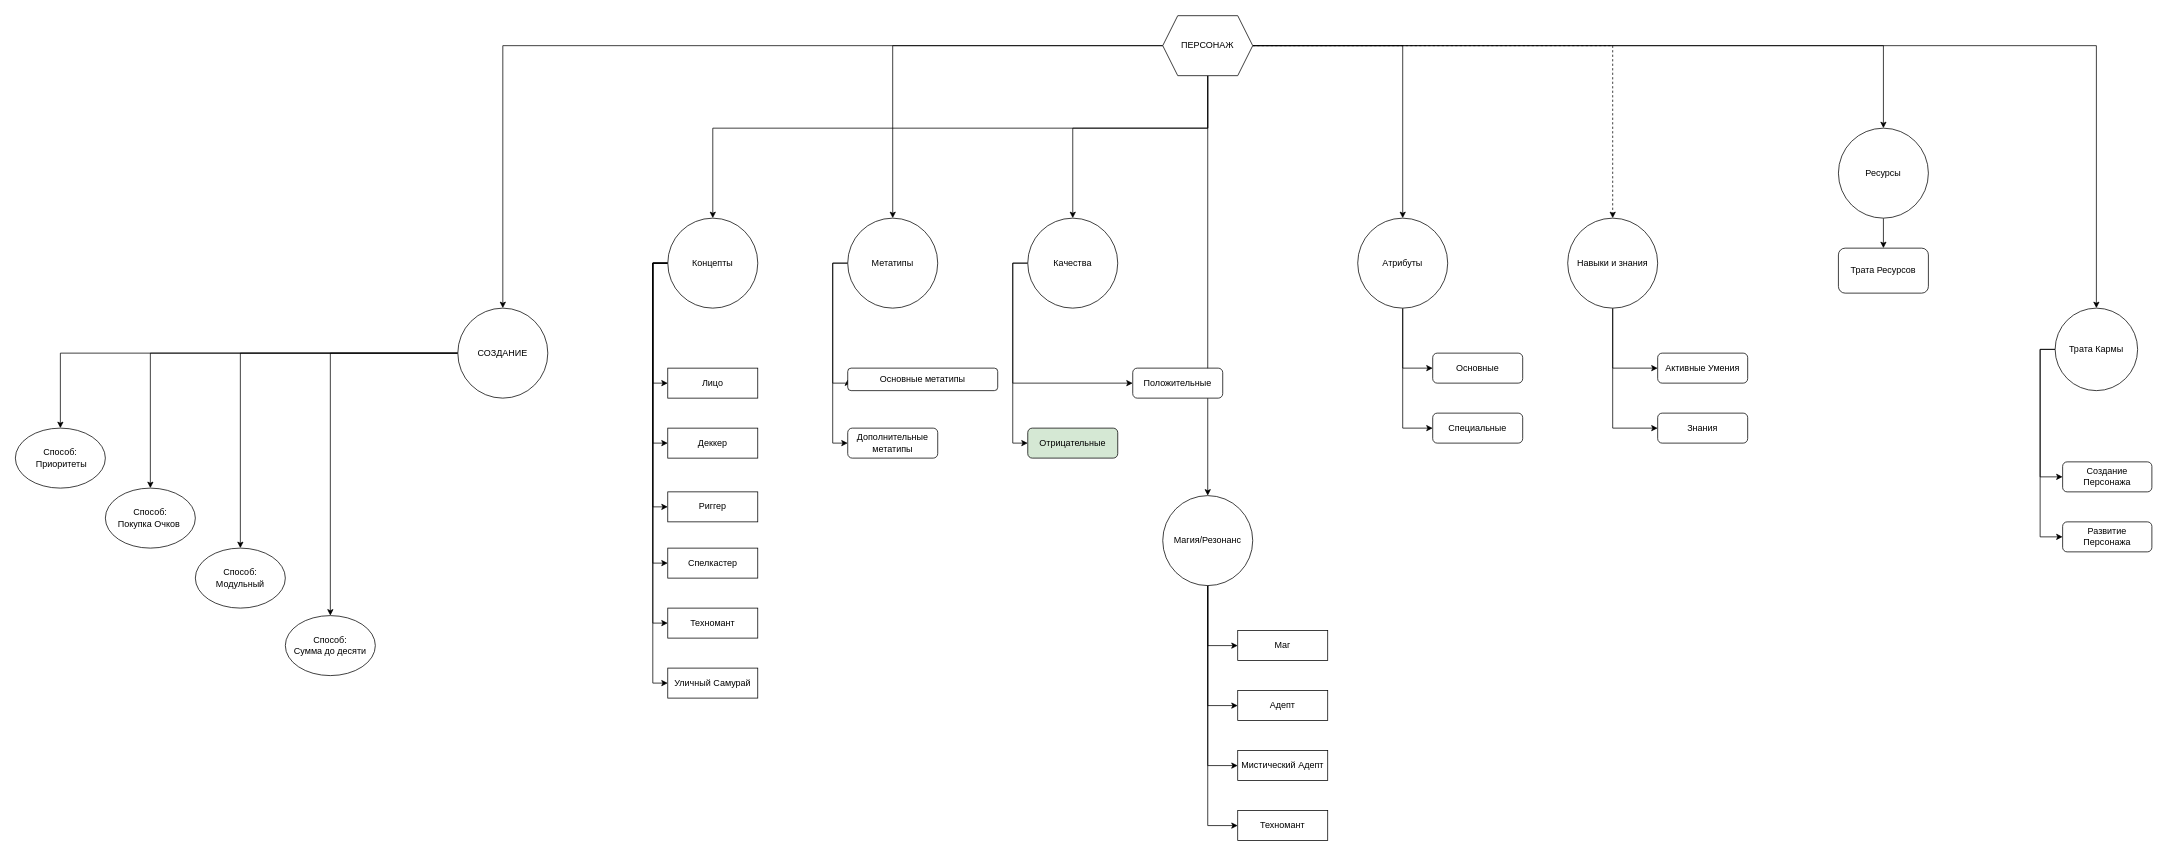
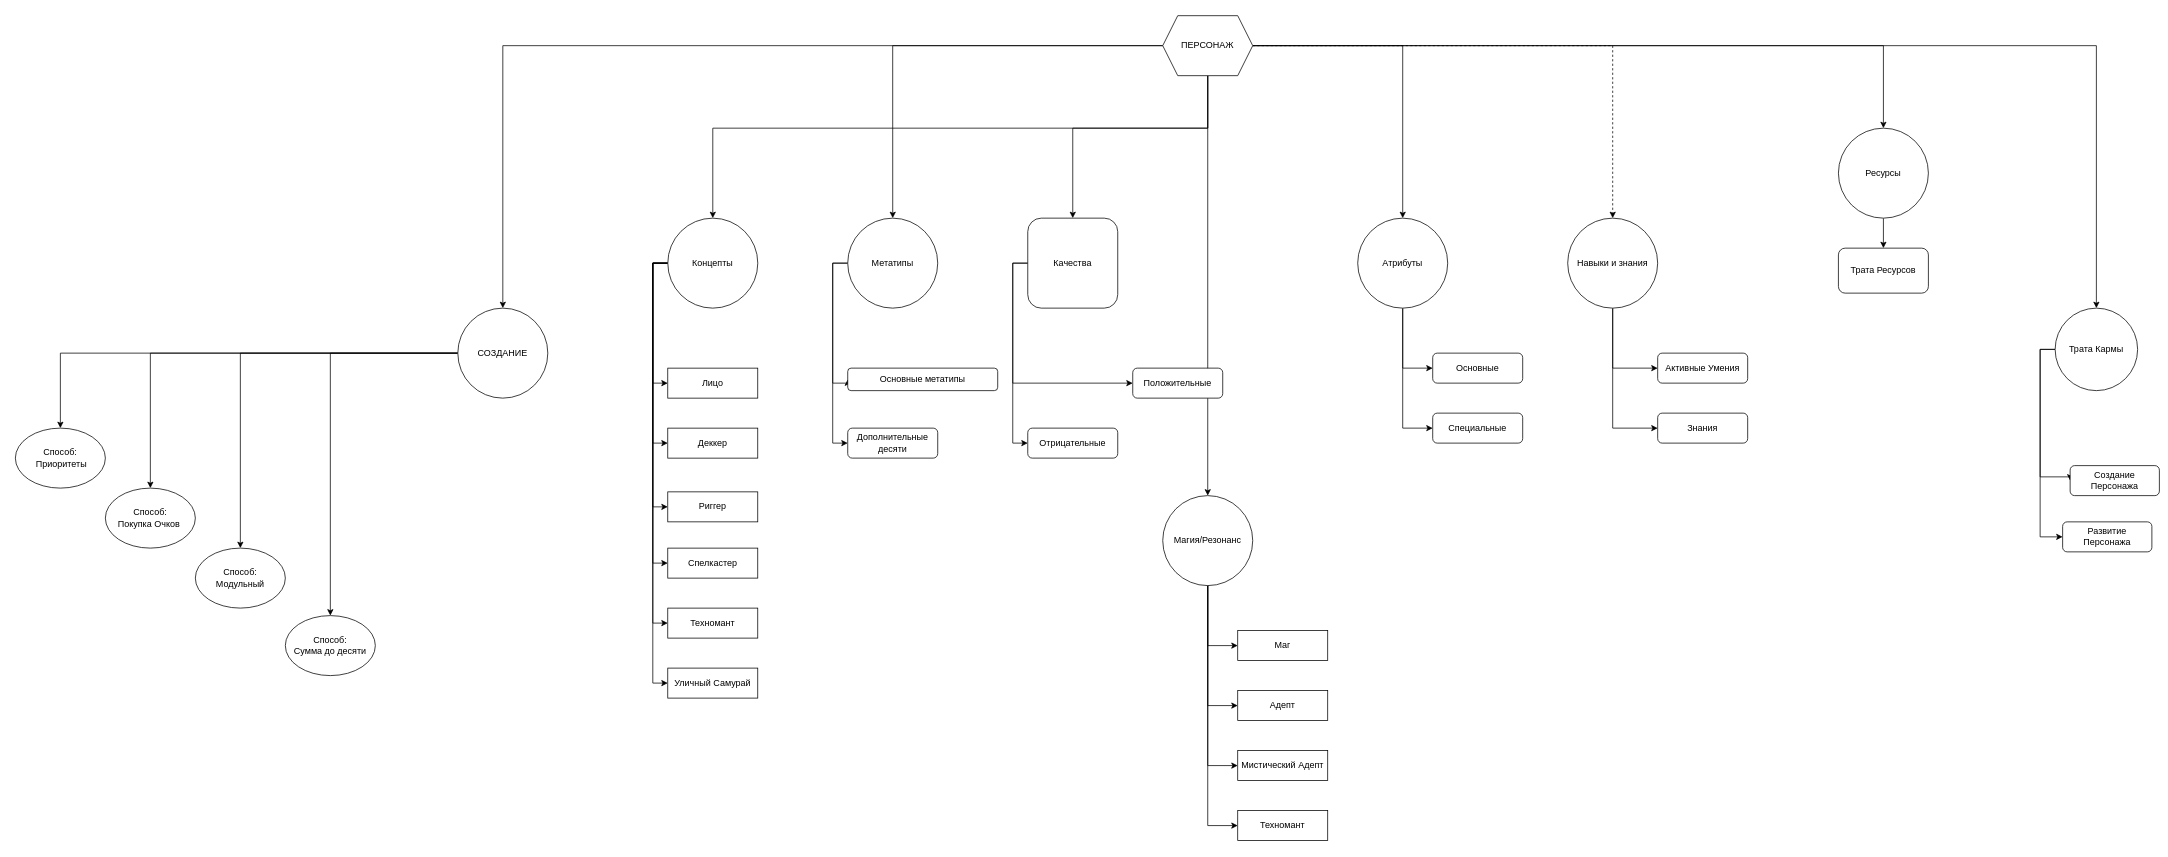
node "Качества": shape ellipse -> rounded rectangle
node "Дополнительные метатипы": label "Дополнительные метатипы" -> "Дополнительные десяти"
node "Отрицательные": fillcolor #d5e8d4 -> #ffffff
node "Создание Персонажа": moved (2108, 477) -> (2115, 480)
